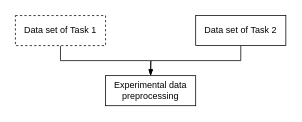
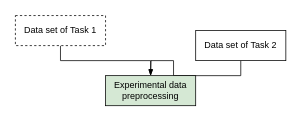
node "Data set of Task 2": moved (240, 30) -> (240, 45)
node "Experimental data preprocessing": fillcolor #ffffff -> #d5e8d4
